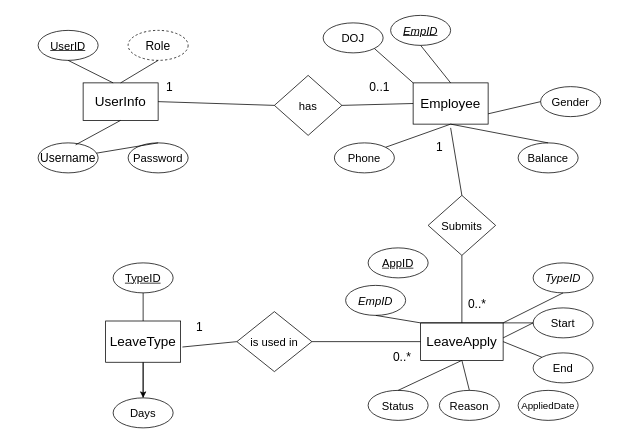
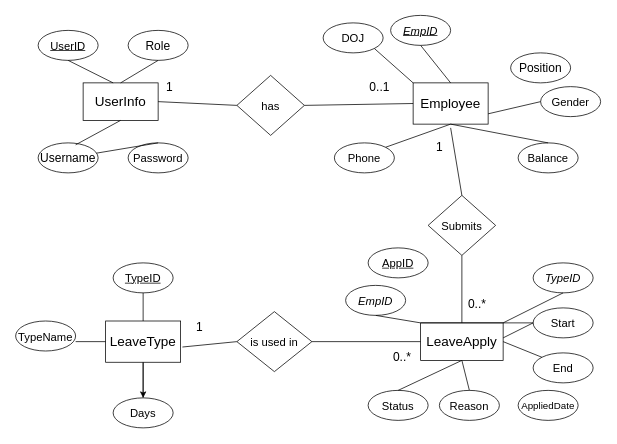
node "Role": style dashed -> solid
node "Position": added
node "has": moved (308, 105) -> (270, 105)
node "TypeName": added
edge "TypeName" -- "LeaveType": added
